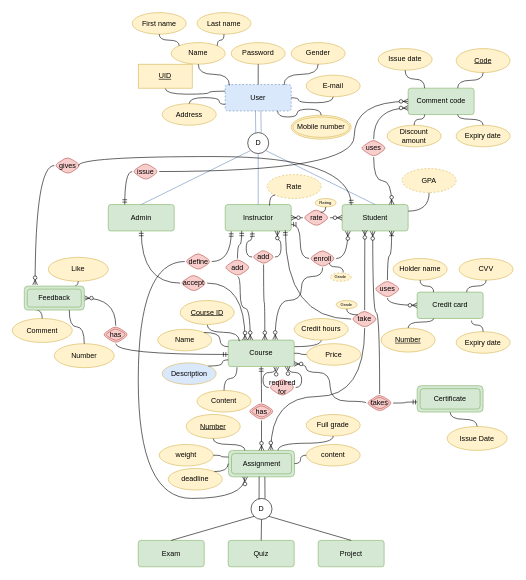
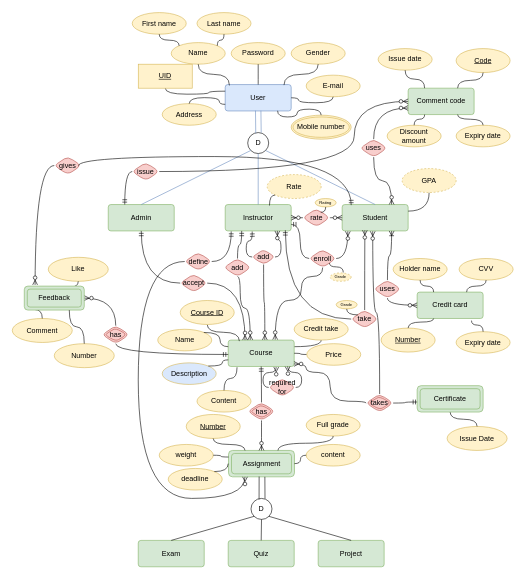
node "User": style dashed -> solid
node "Credit hours": label "Credit hours" -> "Credit take"
edge "take" -> "Assignment": removed
